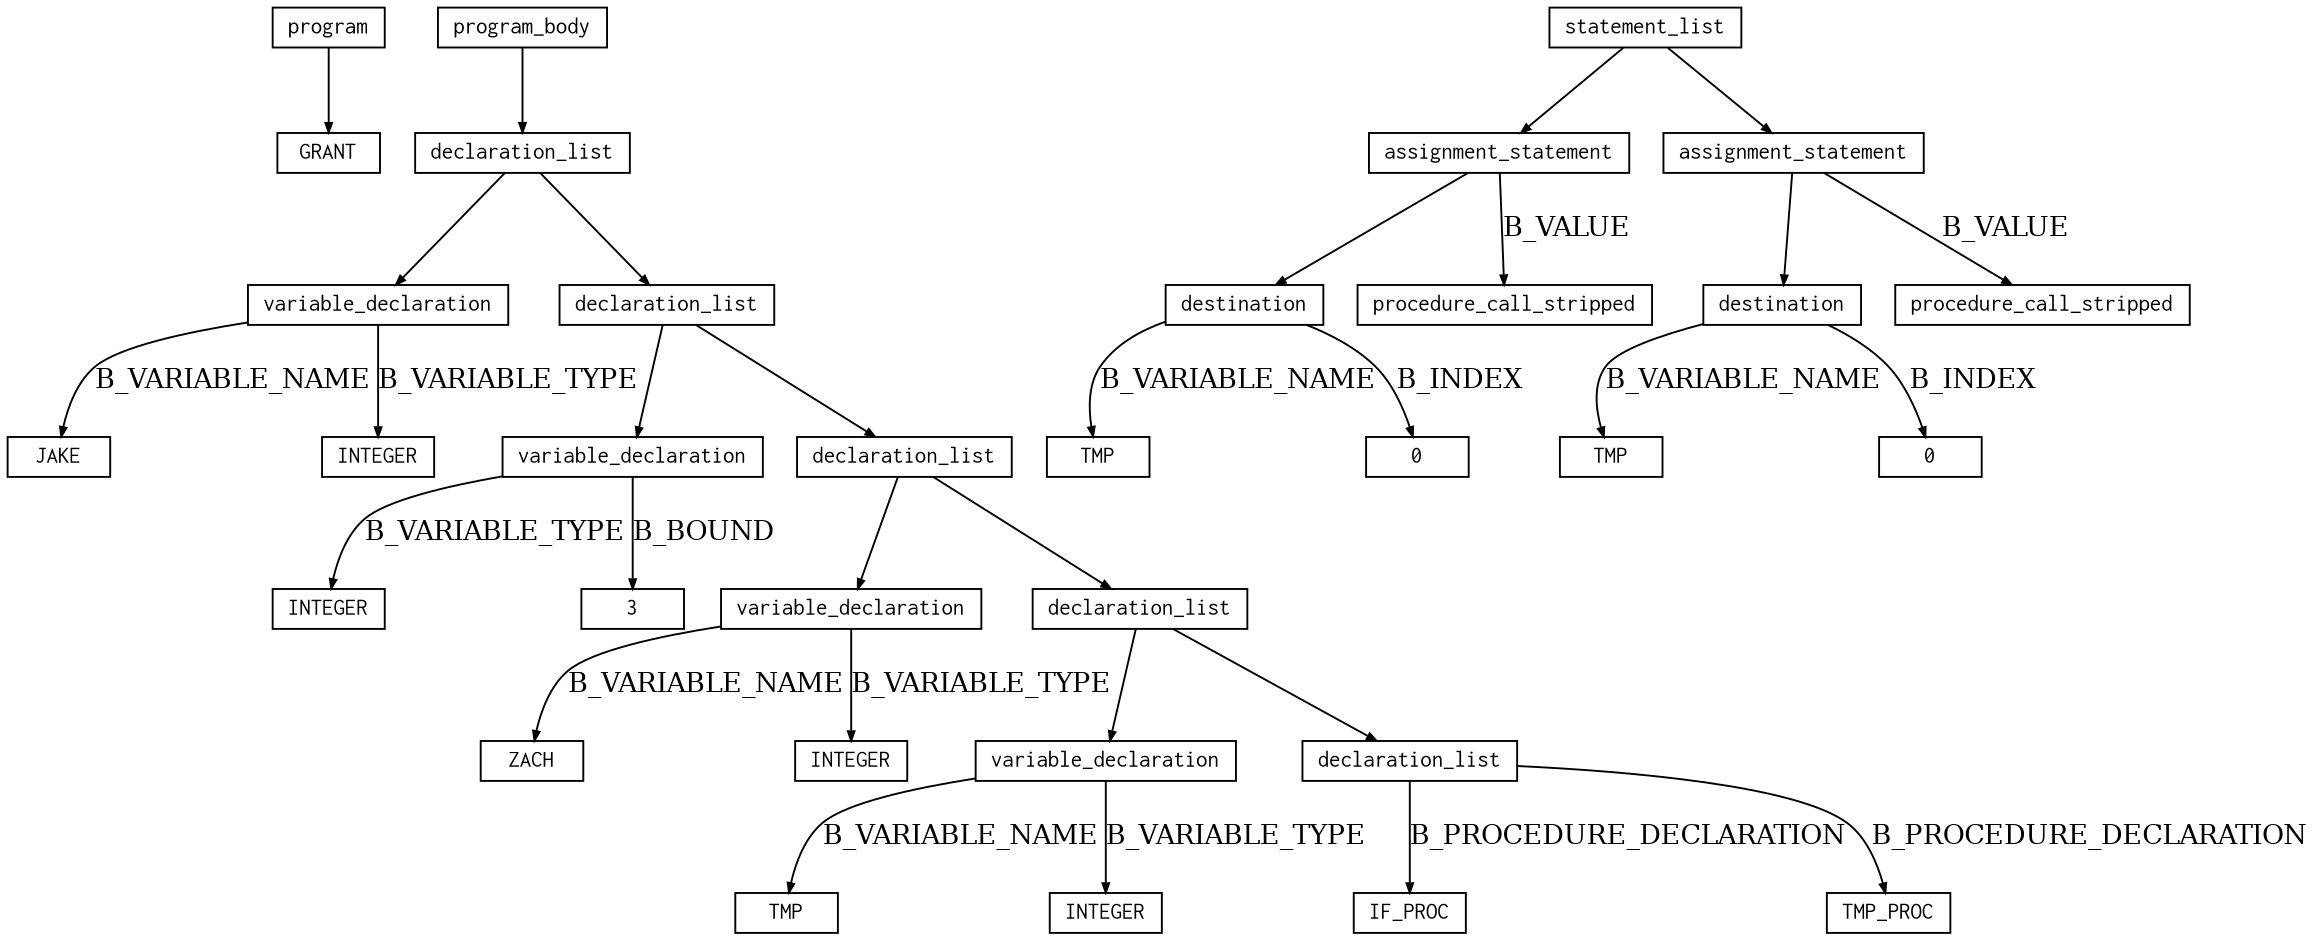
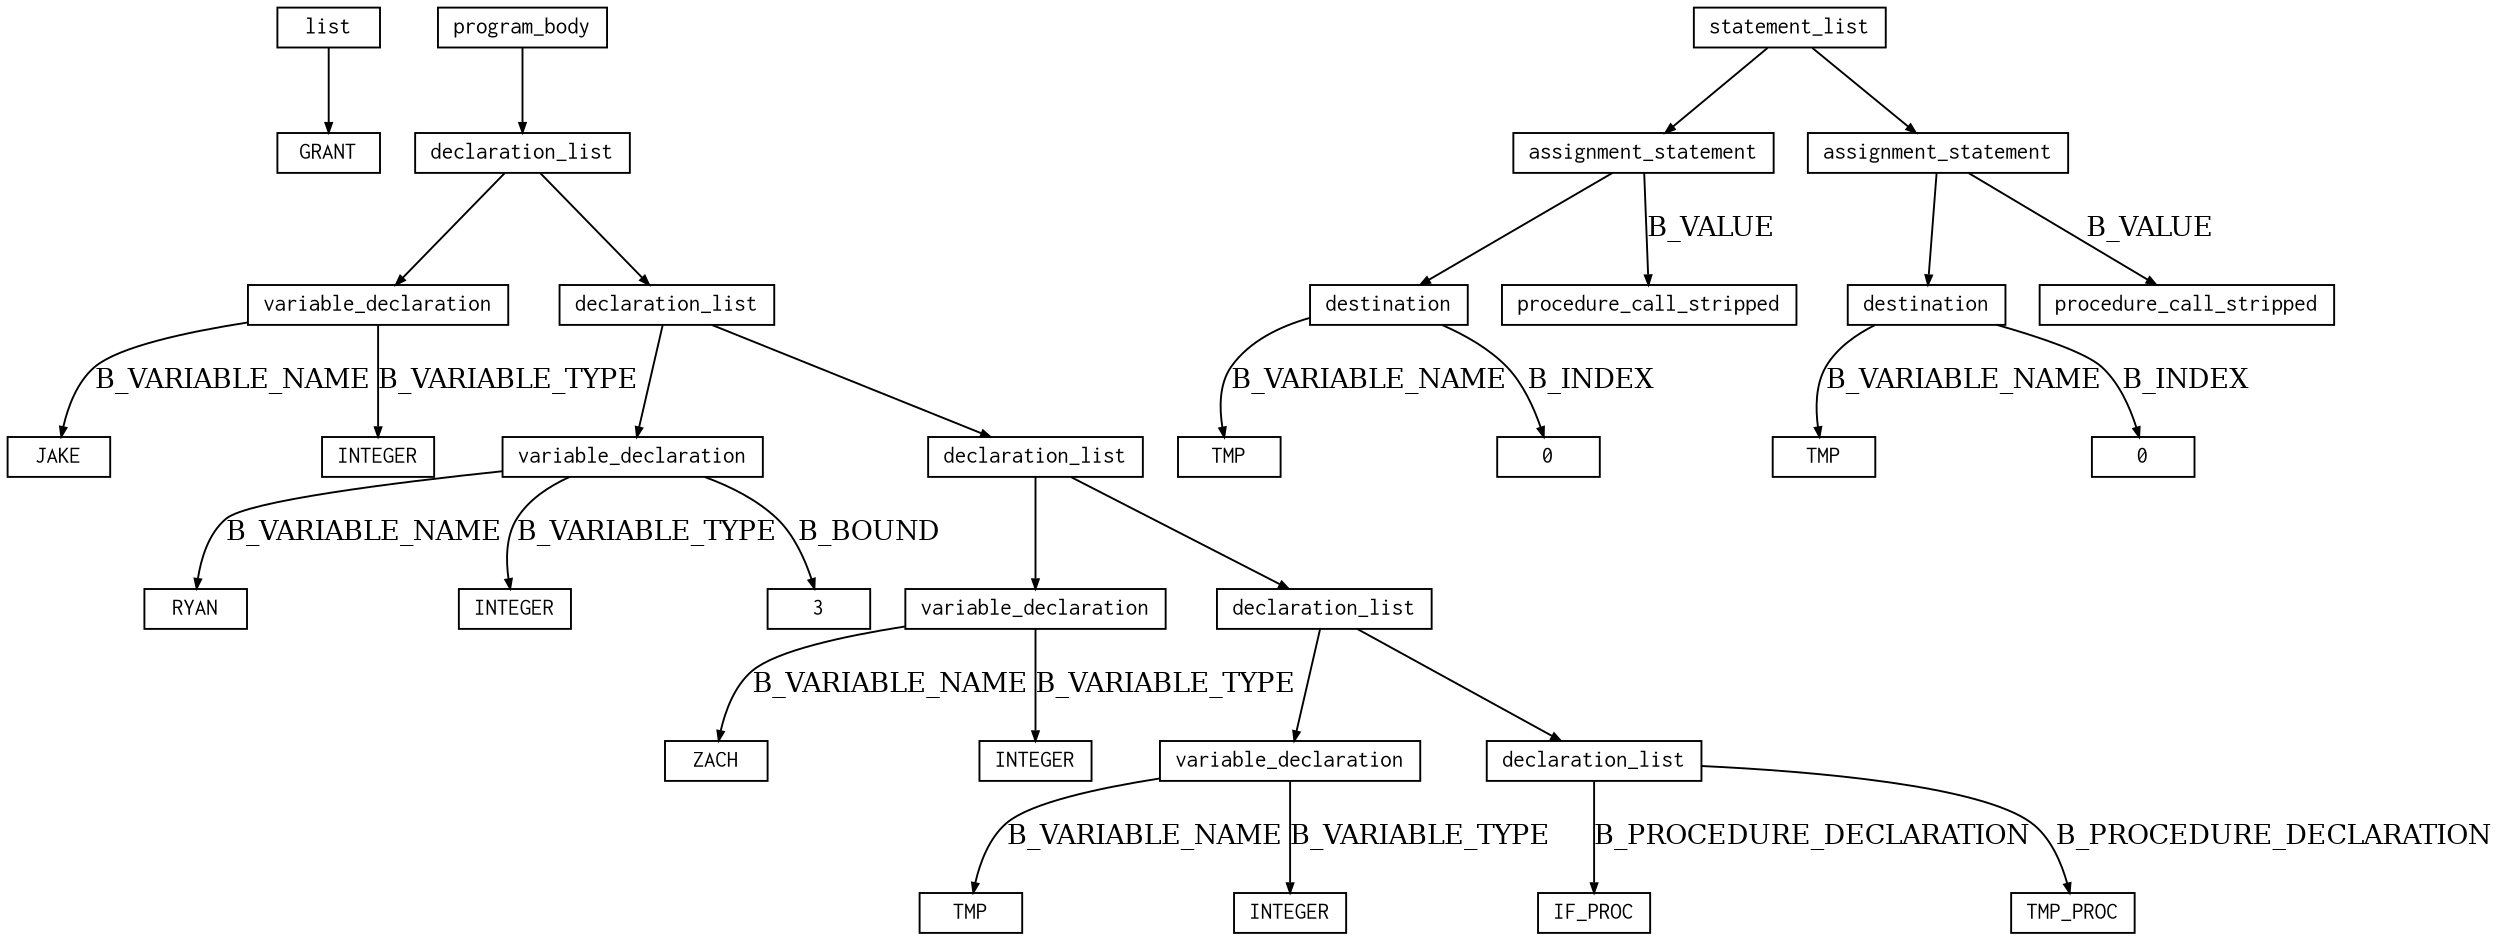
node "program": label "program" -> "list"
node "RYAN": added
